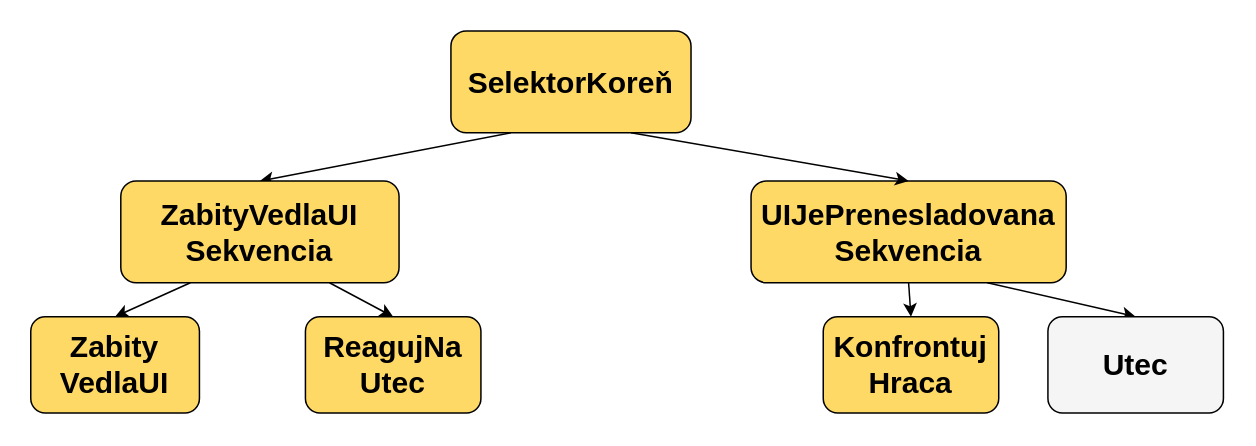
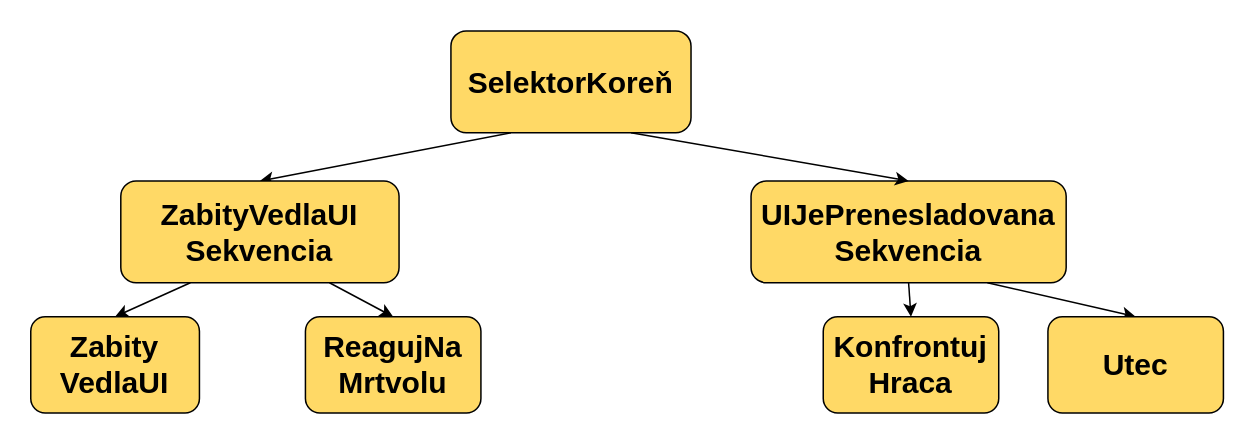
node "ReagujNaUtec": label "ReagujNaUtec" -> "ReagujNaMrtvolu"
node "Utec": fillcolor #f5f5f5 -> #ffd966
